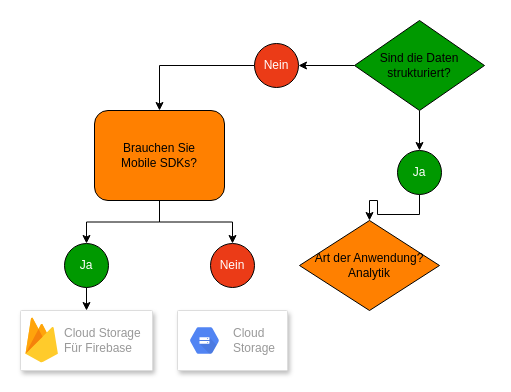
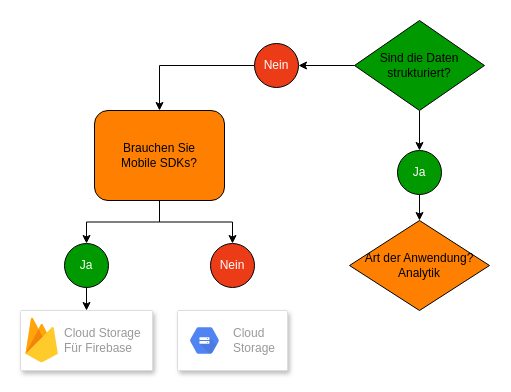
node "Art der Anwendung? Analytik": moved (370, 266) -> (420, 266)
